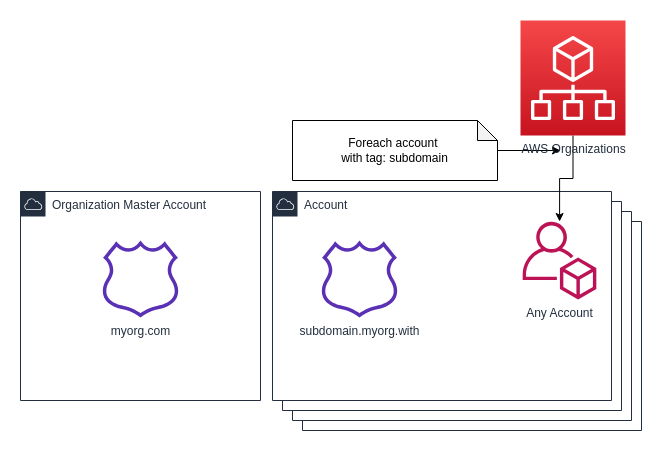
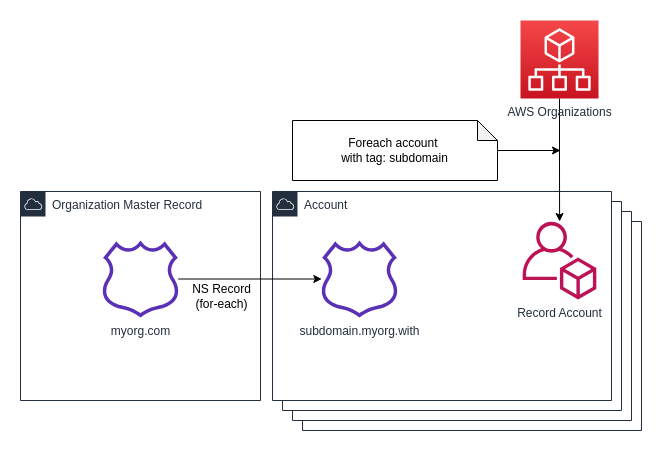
node "AWS Organizations": size 105x115 -> 78x78
node "Organization Master Account": label "Organization Master Account" -> "Organization Master Record"
edge "myorg.com" -> "subdomain.myorg.with": added, label "NS Record (for-each)"
node "Any Account": label "Any Account" -> "Record Account"
